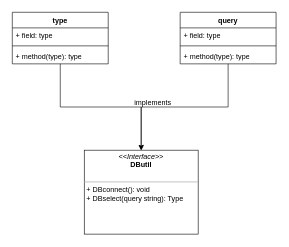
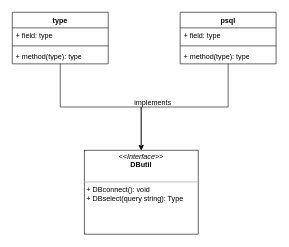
node "query": label "query" -> "psql"
